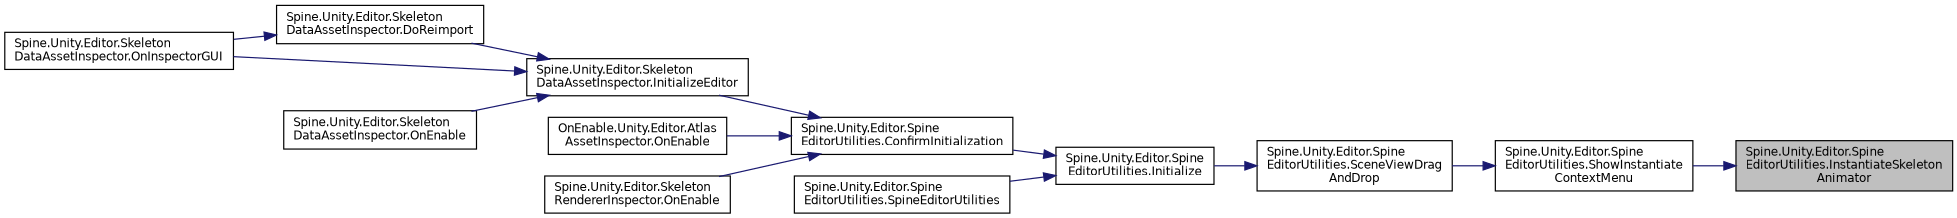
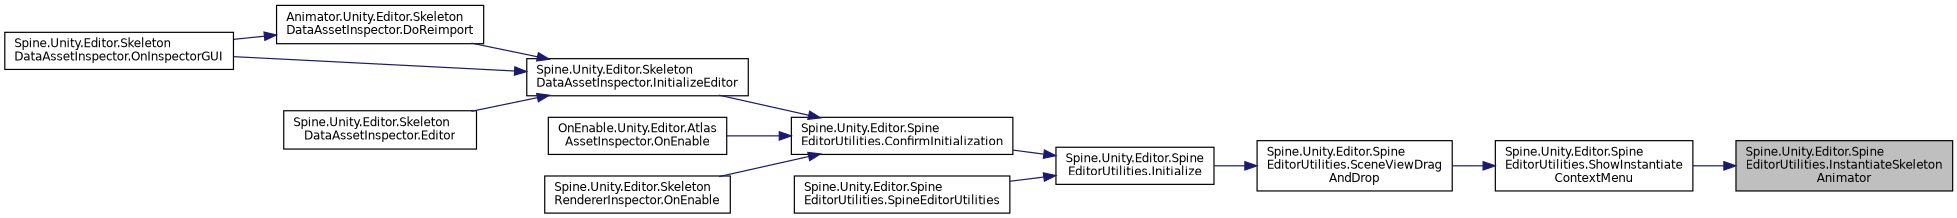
node "Spine.Unity.Editor.Skeleton DataAssetInspector.DoReimport": label "Spine.Unity.Editor.Skeleton DataAssetInspector.DoReimport" -> "Animator.Unity.Editor.Skeleton DataAssetInspector.DoReimport"
node "Spine.Unity.Editor.Skeleton DataAssetInspector.OnEnable": label "Spine.Unity.Editor.Skeleton DataAssetInspector.OnEnable" -> "Spine.Unity.Editor.Skeleton DataAssetInspector.Editor"
